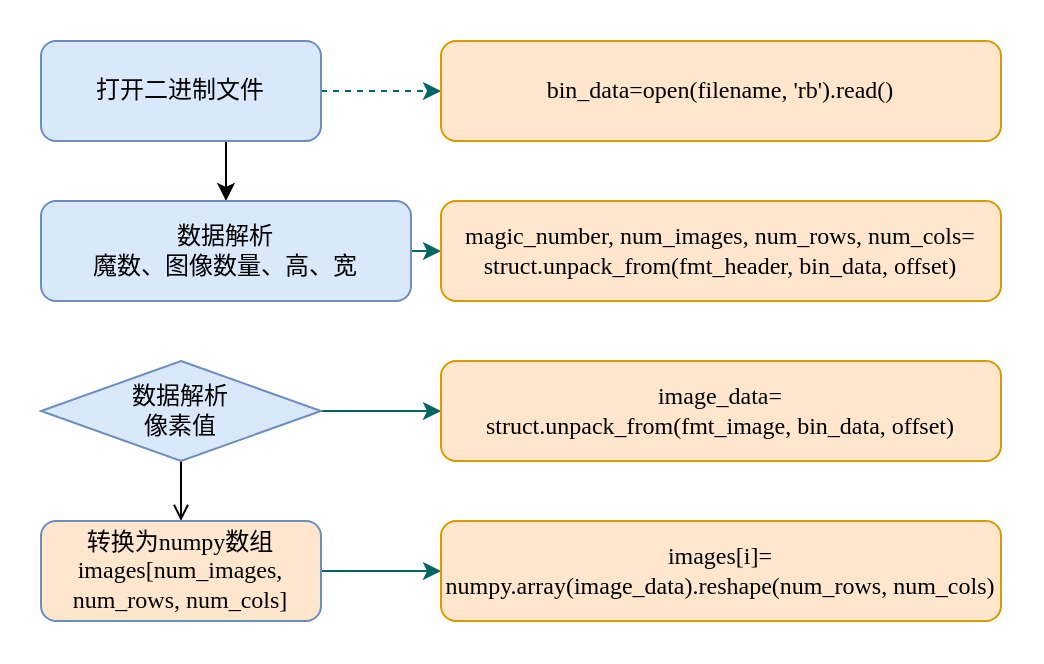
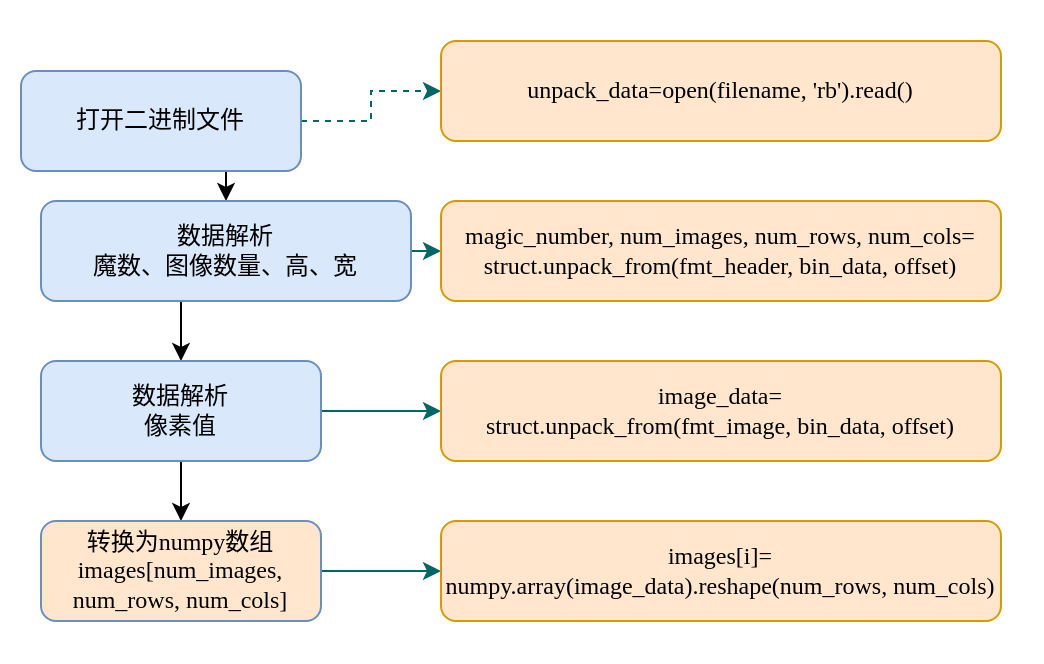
node "打开二进制文件": moved (181, 91) -> (161, 121)
node "bin_data=open(filename, 'rb').read()": label "bin_data=open(filename, 'rb').read()" -> "unpack_data=open(filename, 'rb').read()"
edge "数据解析 魔数、图像数量、高、宽" -> "数据解析 像素值": added
node "数据解析 像素值": shape diamond -> rounded rectangle
edge "数据解析 像素值" -> "转换为numpy数组 images[num_images, num_rows, num_cols]": arrowhead open -> classic
